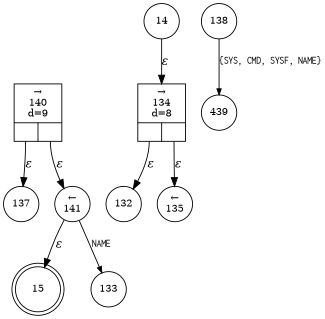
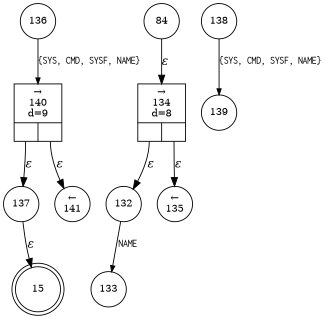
node "136": added
node "14": label "14" -> "84"
node "439": label "439" -> "139"
edge "← 141" -> "15": now "137" -> "15"
edge "← 141" -> "133": now "132" -> "133"
